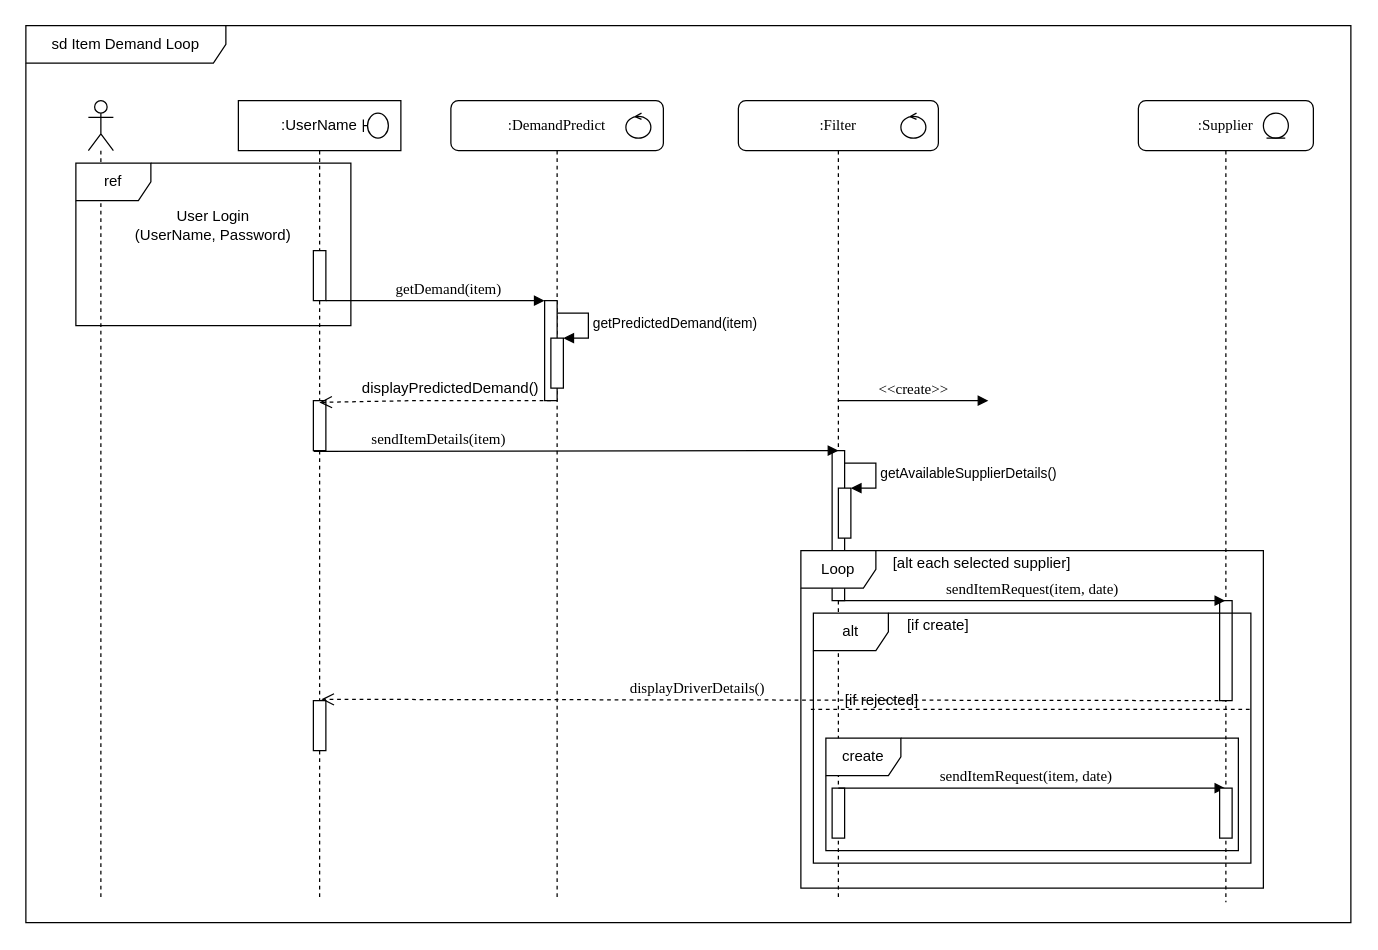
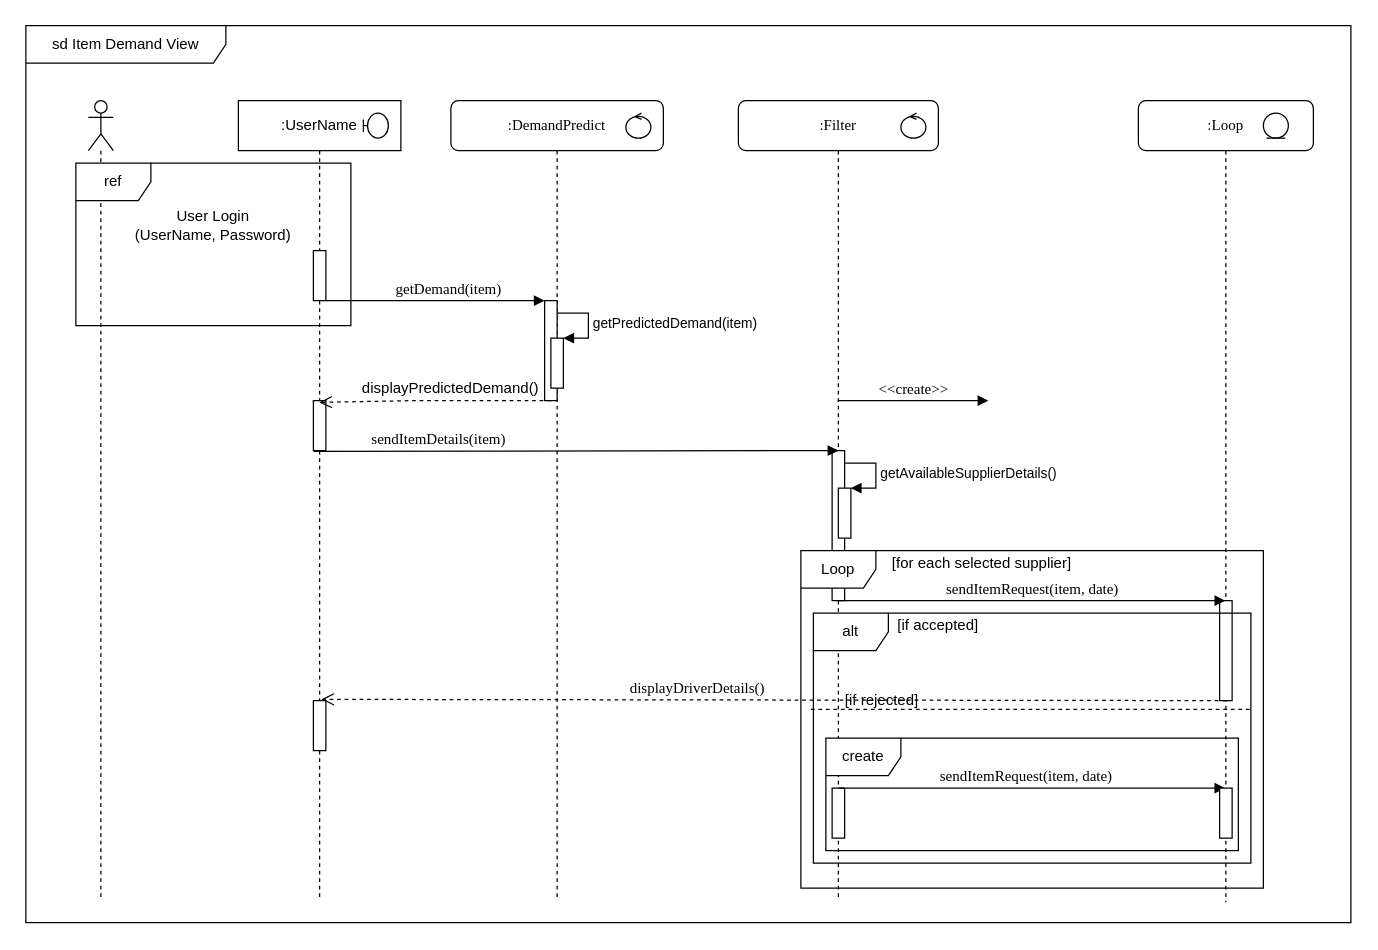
node "sd Item Demand Loop": label "sd Item Demand Loop" -> "sd Item Demand View"
node ":Supplier": label ":Supplier" -> ":Loop"
node "[alt each selected supplier]": label "[alt each selected supplier]" -> "[for each selected supplier]"
node "[if create]": label "[if create]" -> "[if accepted]"
